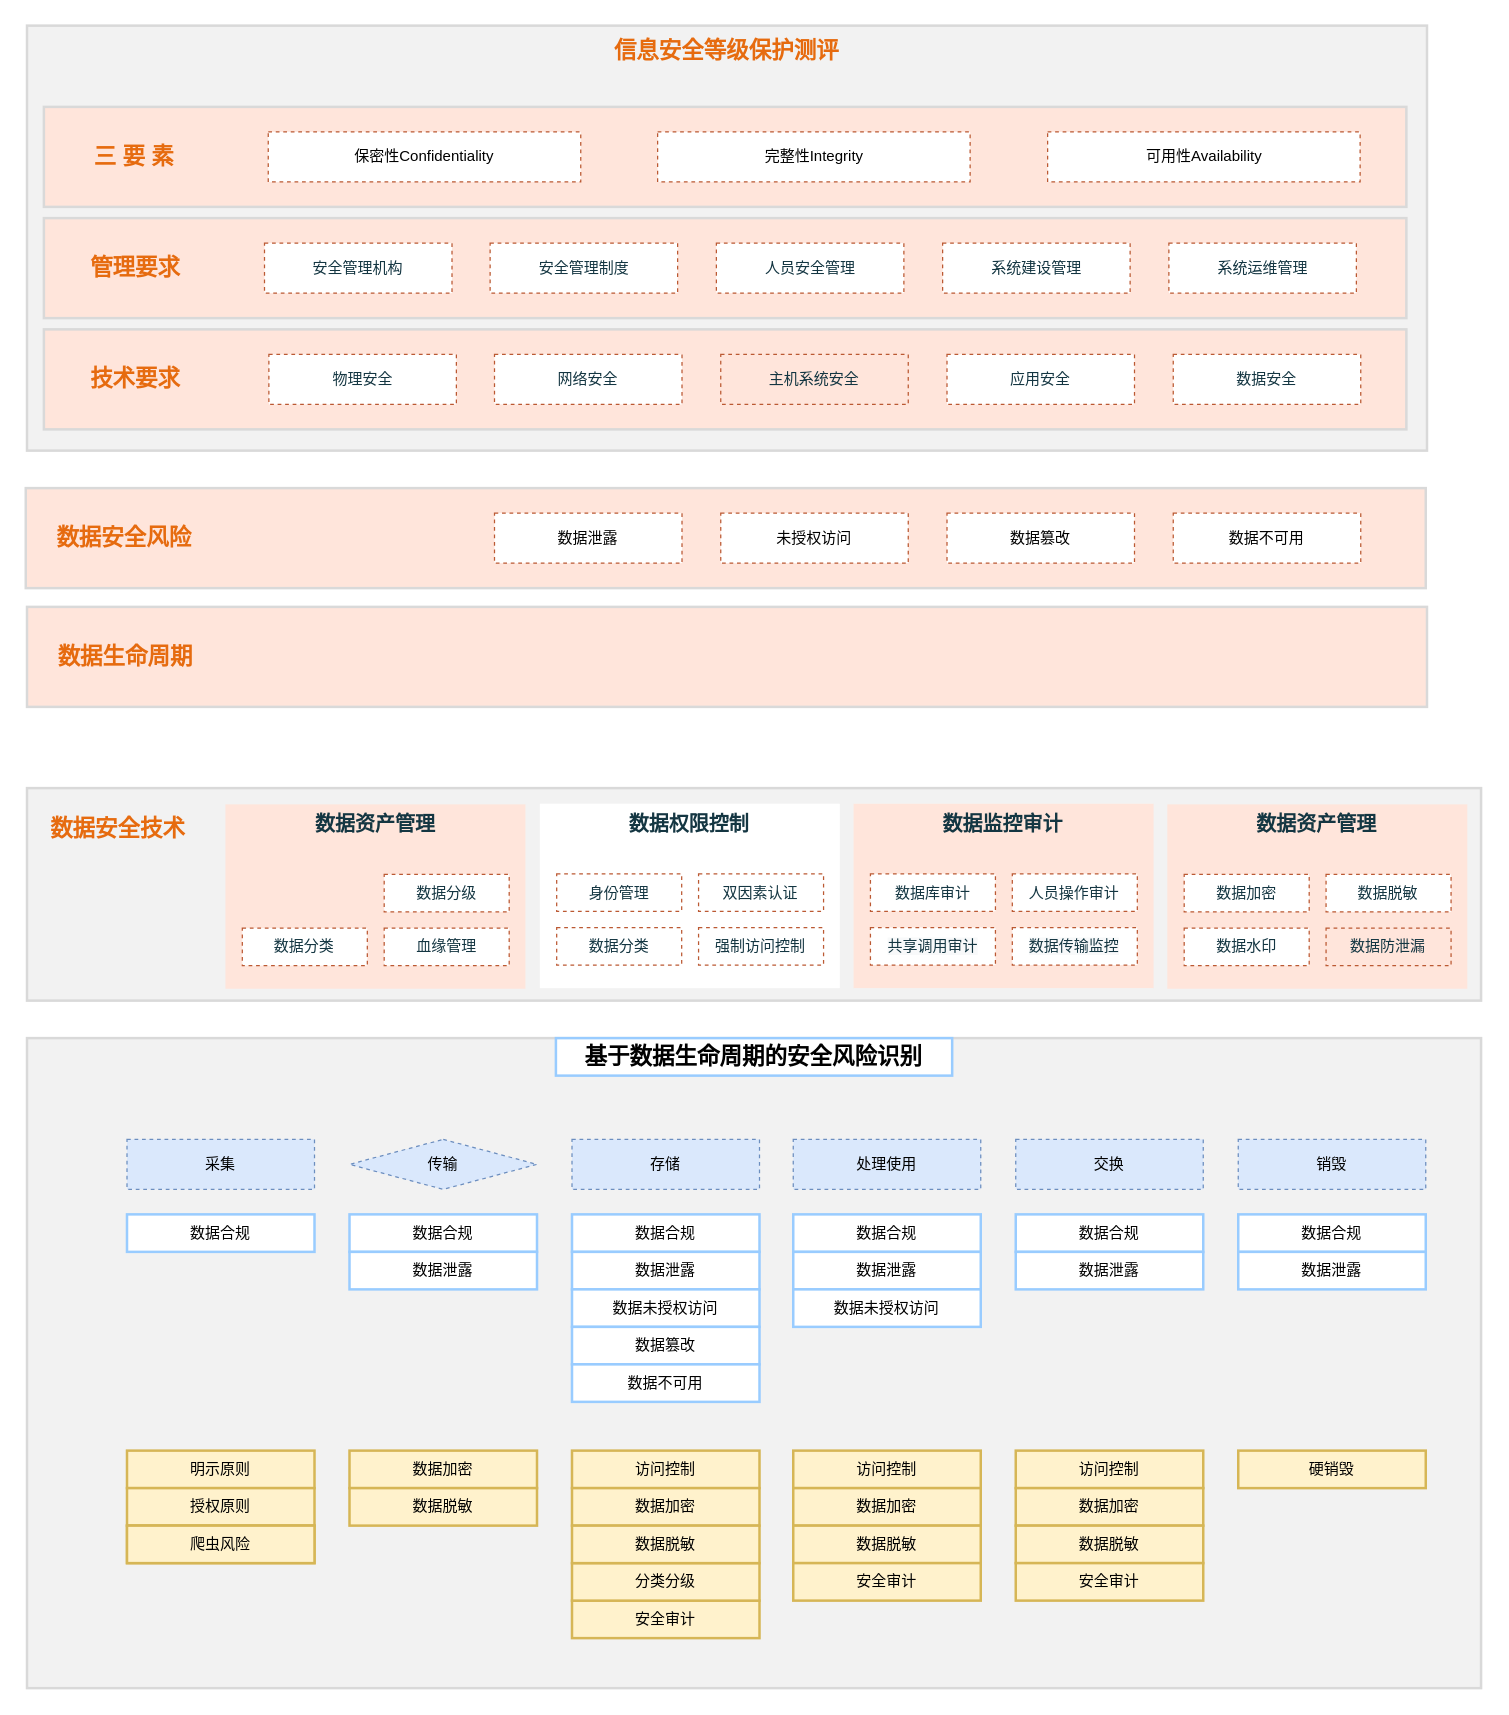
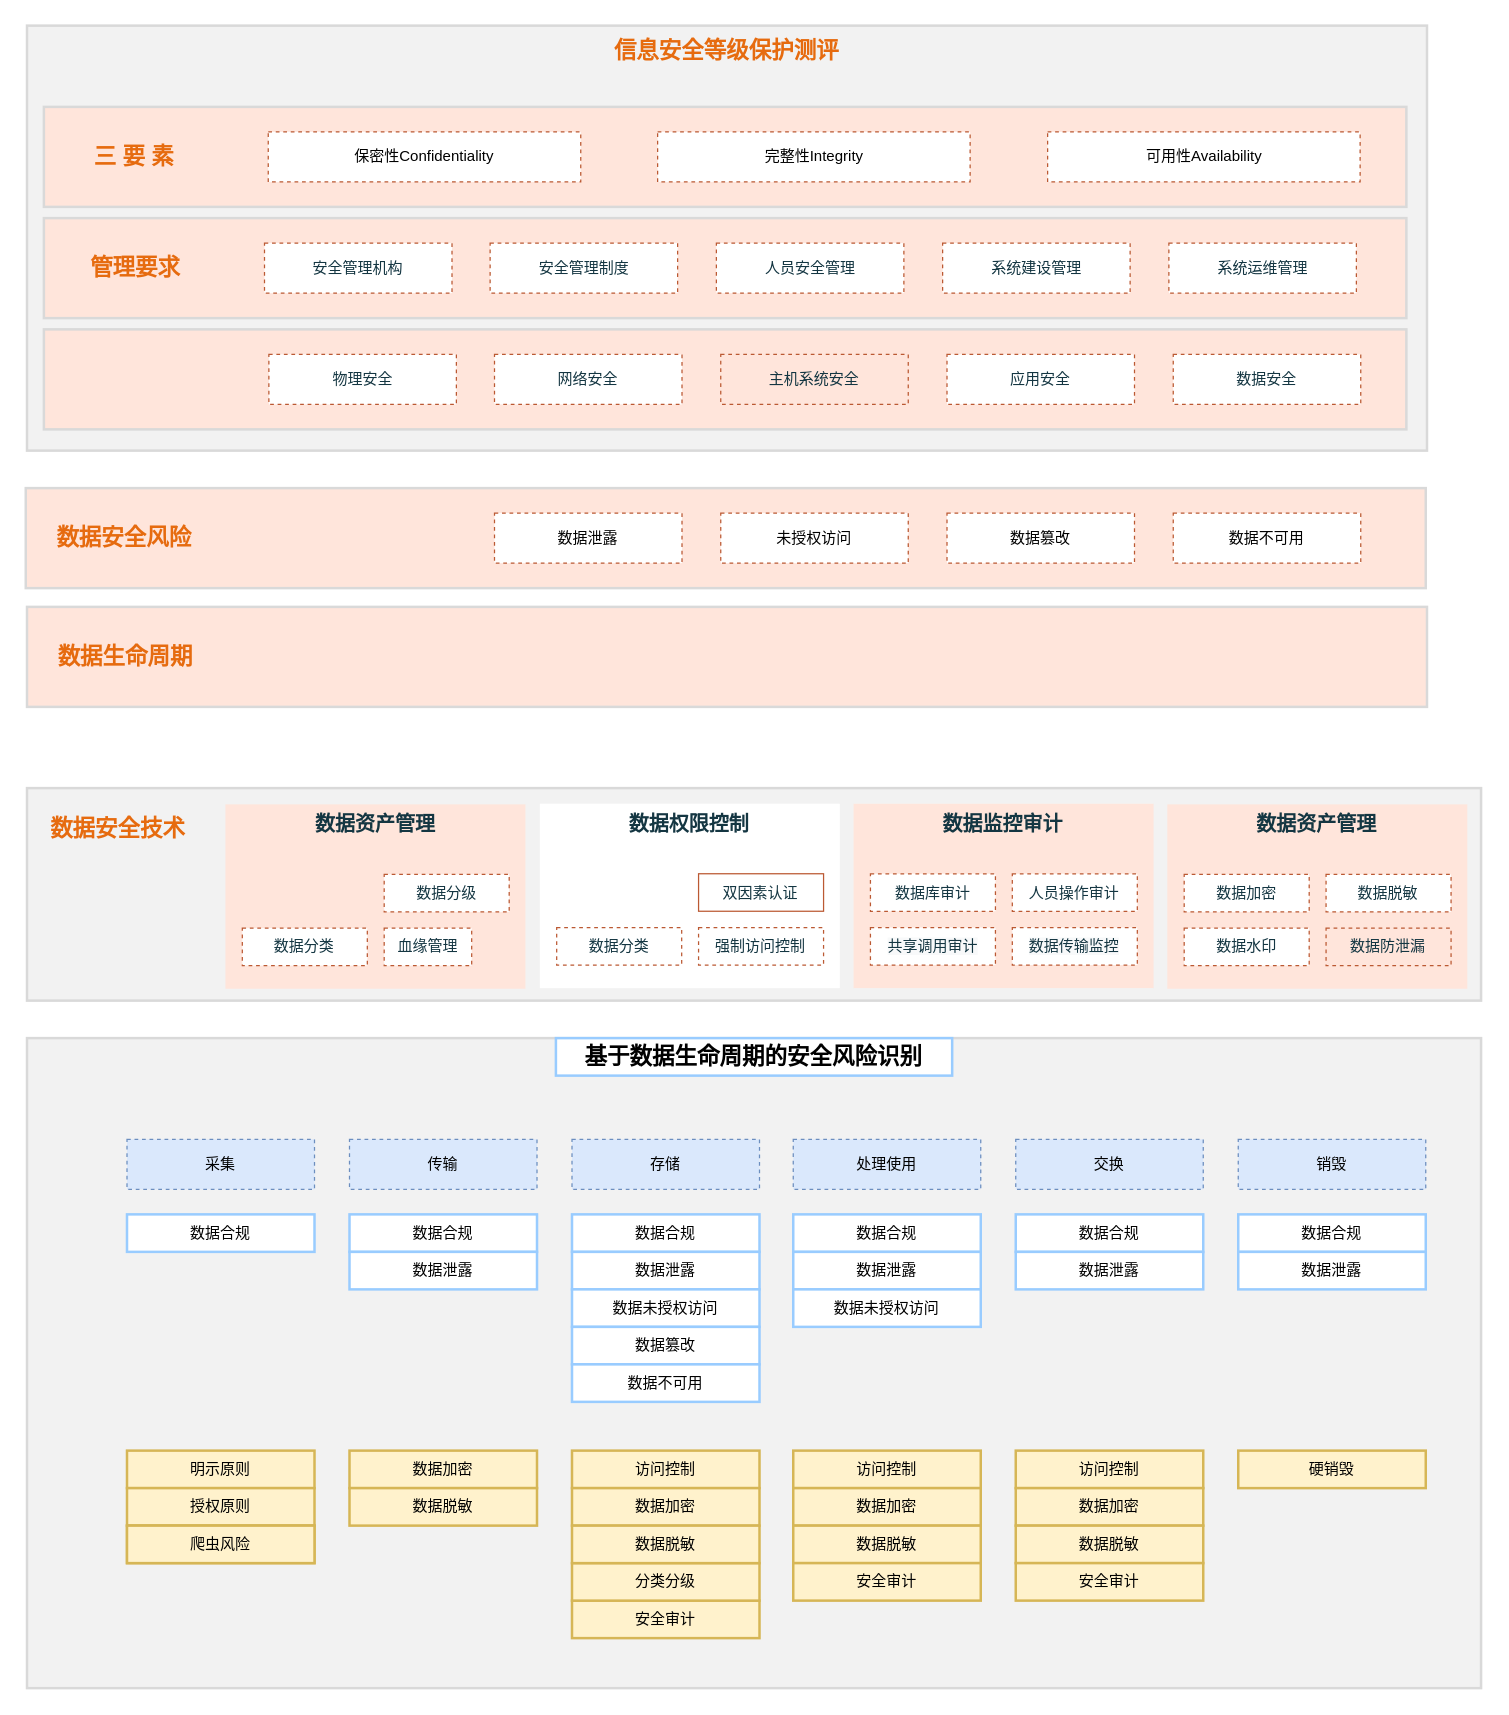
node "技术要求": removed
node "身份管理": removed
node "双因素认证": style dashed -> solid
node "血缘管理": size 125x38 -> 88x38
node "传输": shape diamond -> rectangle
